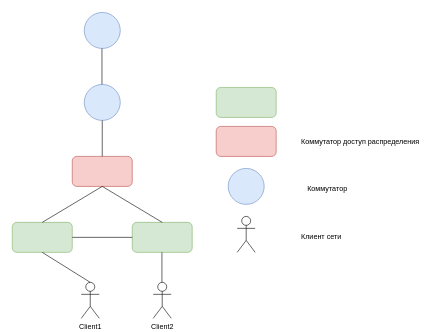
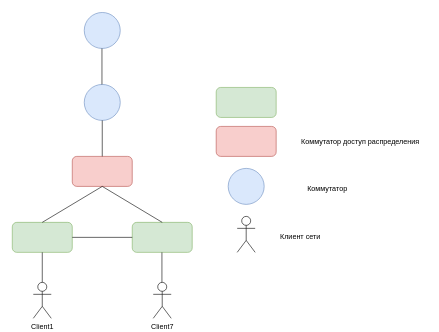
node "Клиент сети": moved (321, 237) -> (300, 237)
node "Client1": moved (90, 300) -> (42, 300)
node "Client2": label "Client2" -> "Client7"
